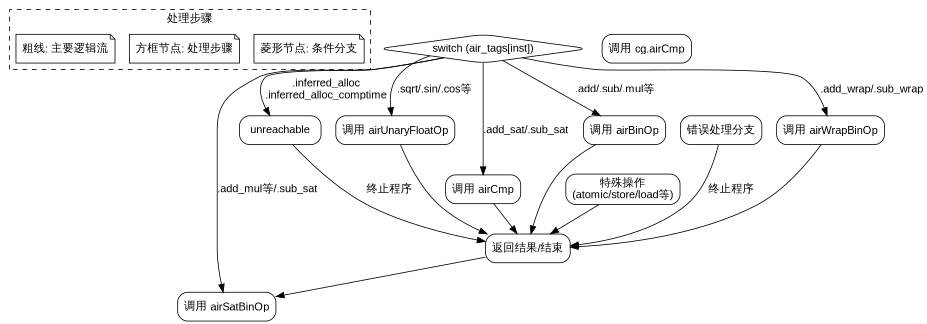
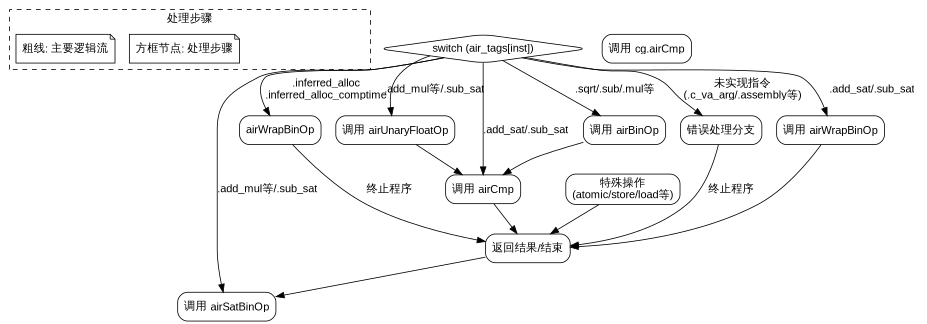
node "菱形节点: 条件分支": removed
edge "switch (air_tags[inst])" -> "错误处理分支": added, label "未实现指令 (.c_va_arg/.assembly等)"
edge "switch (air_tags[inst])" -> "调用 airUnaryFloatOp": label ".sqrt/.sin/.cos等" -> ".add_mul等/.sub_sat"
edge "switch (air_tags[inst])" -> "调用 airBinOp": label ".add/.sub/.mul等" -> ".sqrt/.sub/.mul等"
edge "switch (air_tags[inst])" -> "调用 airWrapBinOp": label ".add_wrap/.sub_wrap" -> ".add_sat/.sub_sat"
node "unreachable": label "unreachable" -> "airWrapBinOp"
edge "调用 airBinOp" -> "返回结果/结束": now "调用 airBinOp" -> "调用 airCmp"
edge "调用 airUnaryFloatOp" -> "返回结果/结束": now "调用 airUnaryFloatOp" -> "调用 airCmp"
